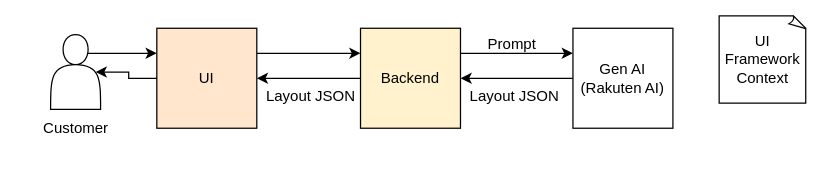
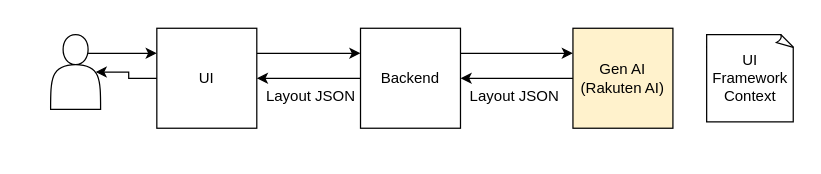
node "Prompt": removed
node "UI Framework Context": moved (763, 59) -> (751, 78)
node "UI": fillcolor #ffe6cc -> #ffffff
node "Backend": fillcolor #fff2cc -> #ffffff
node "Gen AI (Rakuten AI)": fillcolor #ffffff -> #fff2cc
node "Customer": removed
